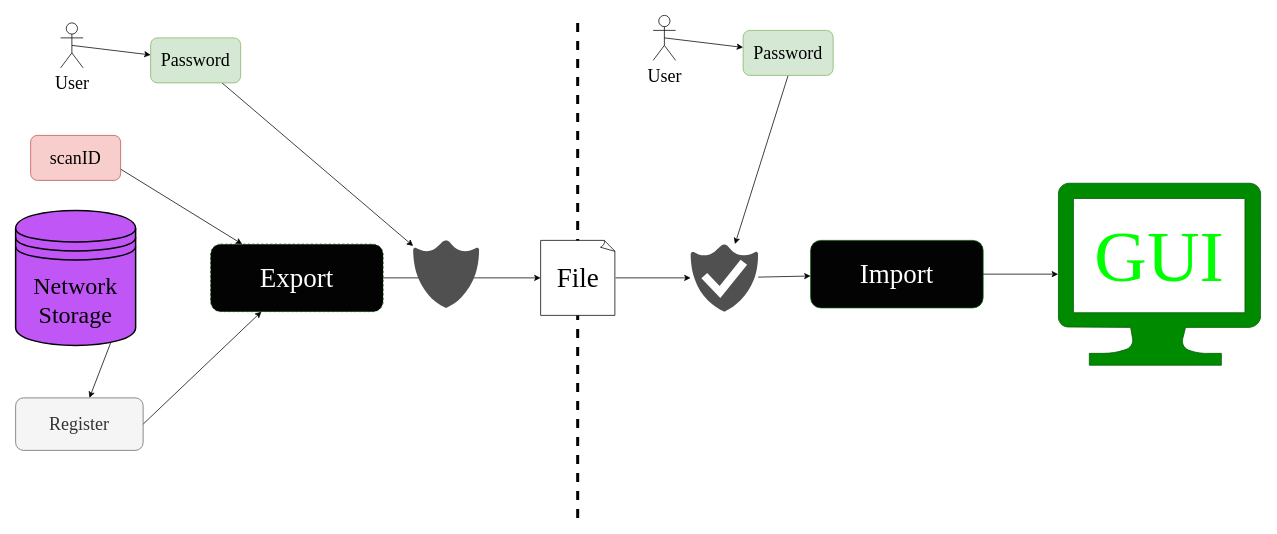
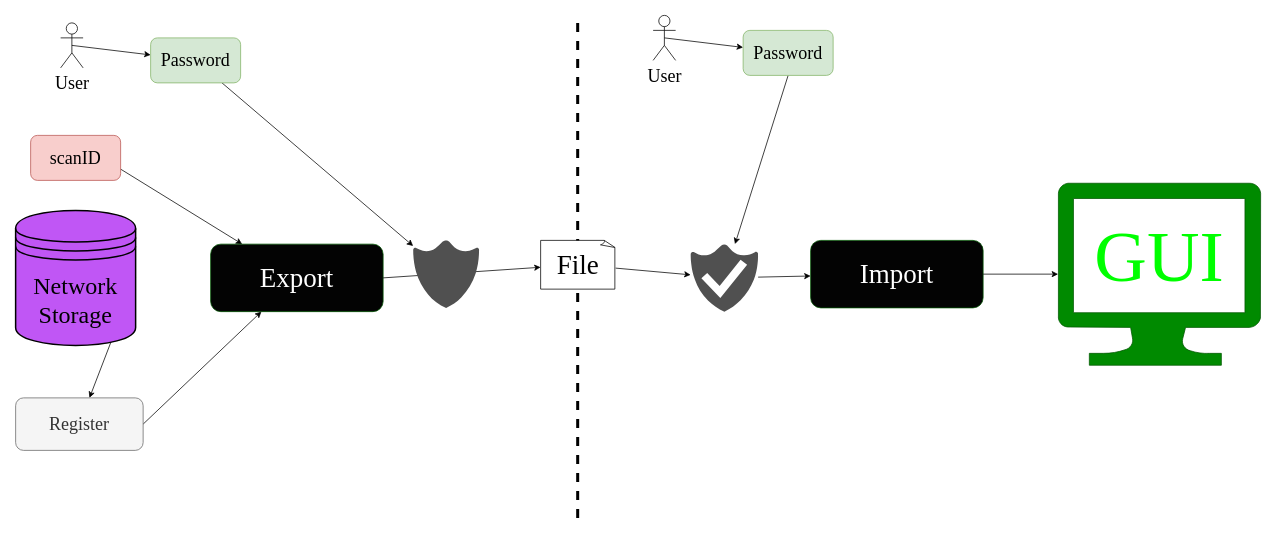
node "Export": style dashed -> solid
node "File": size 75x75 -> 75x49
